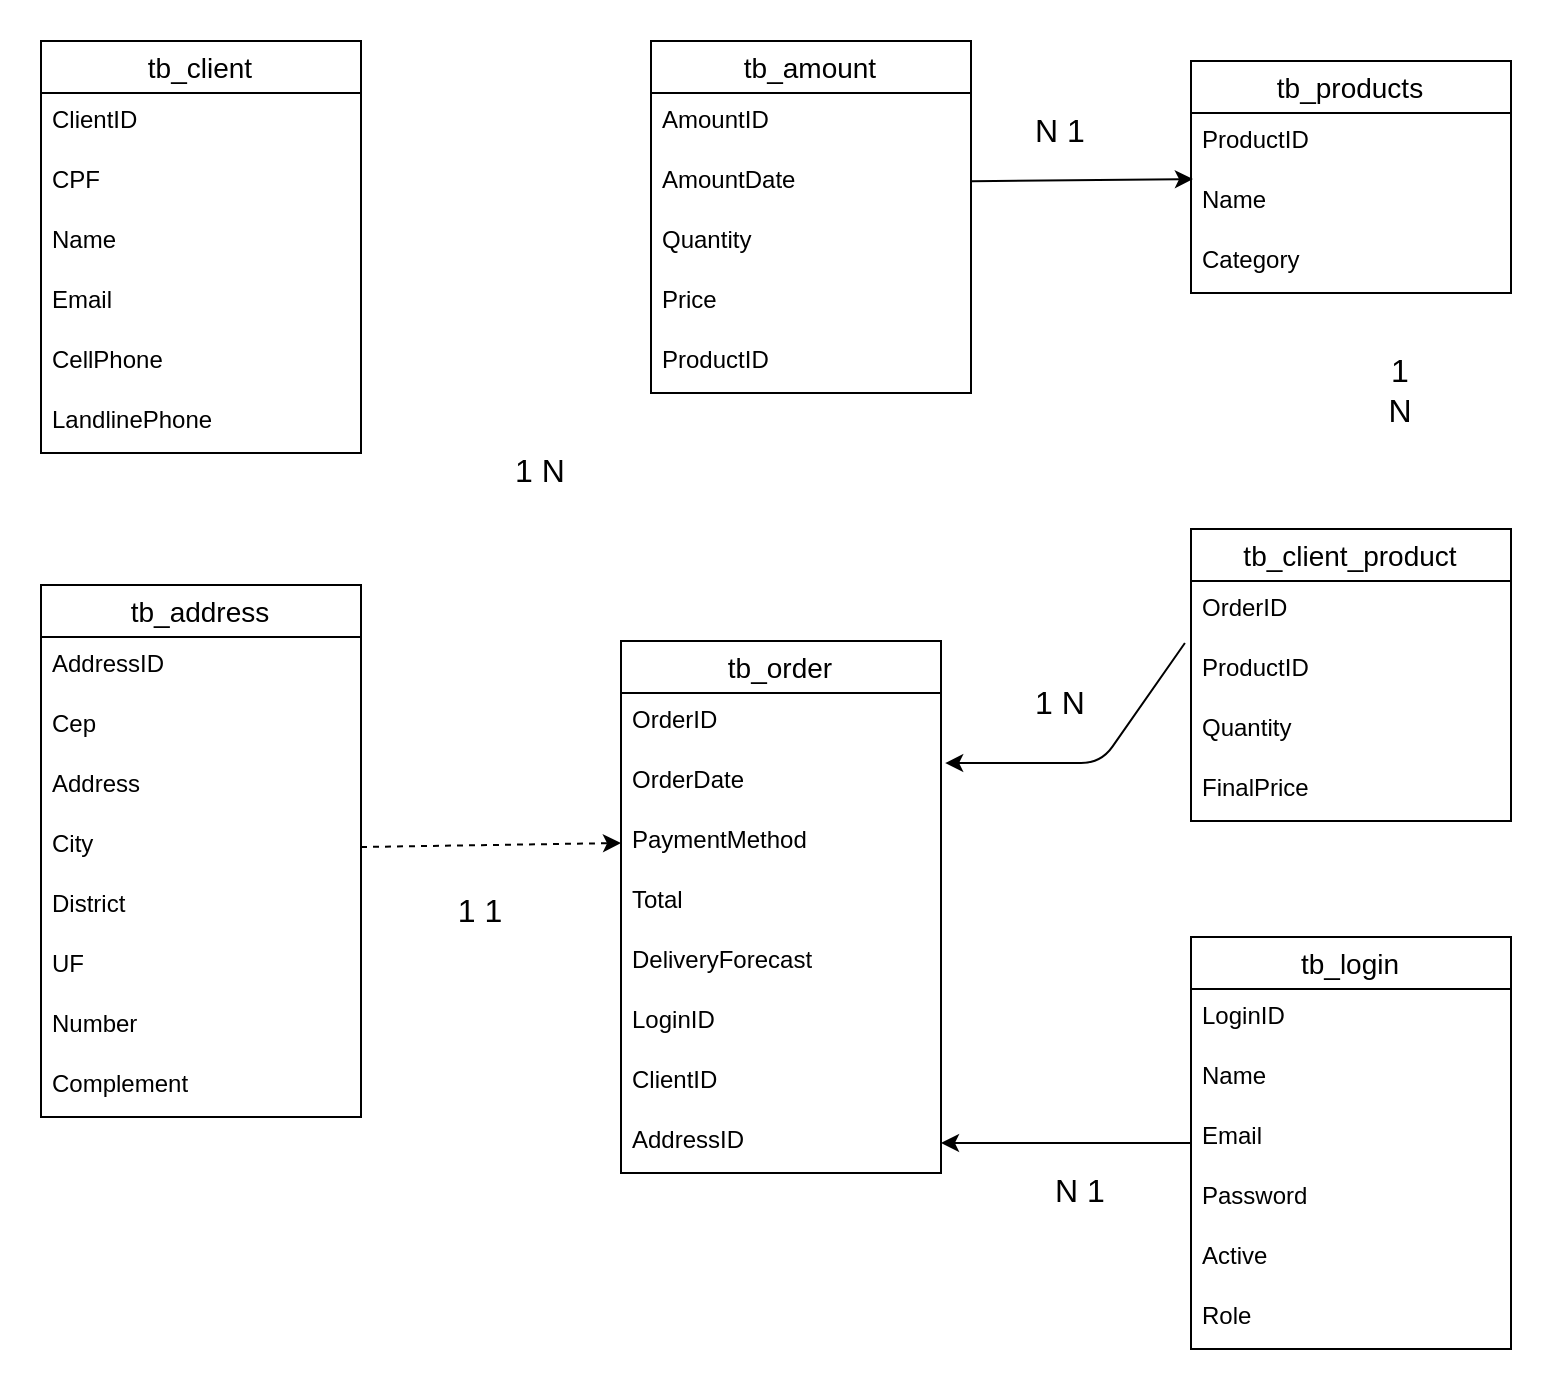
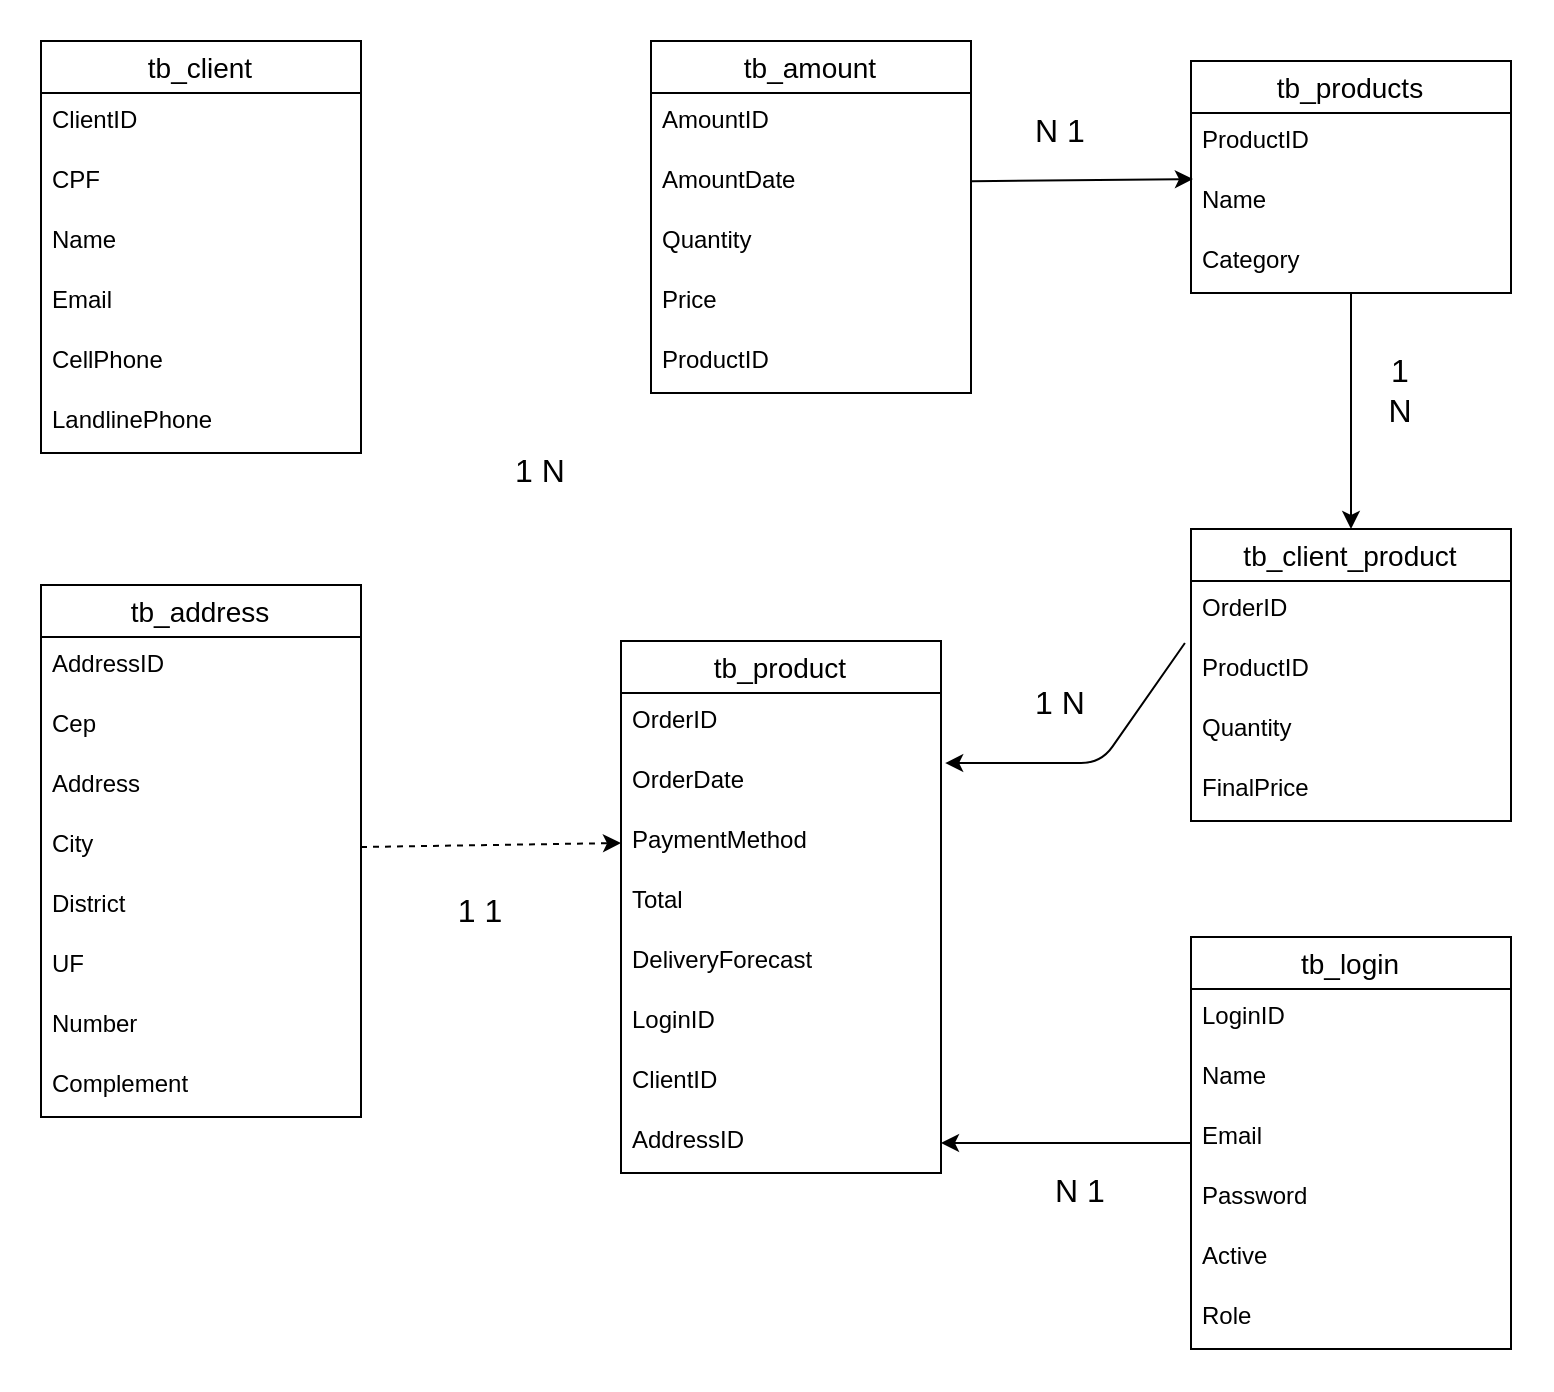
edge "tb_products" -> "tb_client_product": added
node "tb_order": label "tb_order" -> "tb_product"
